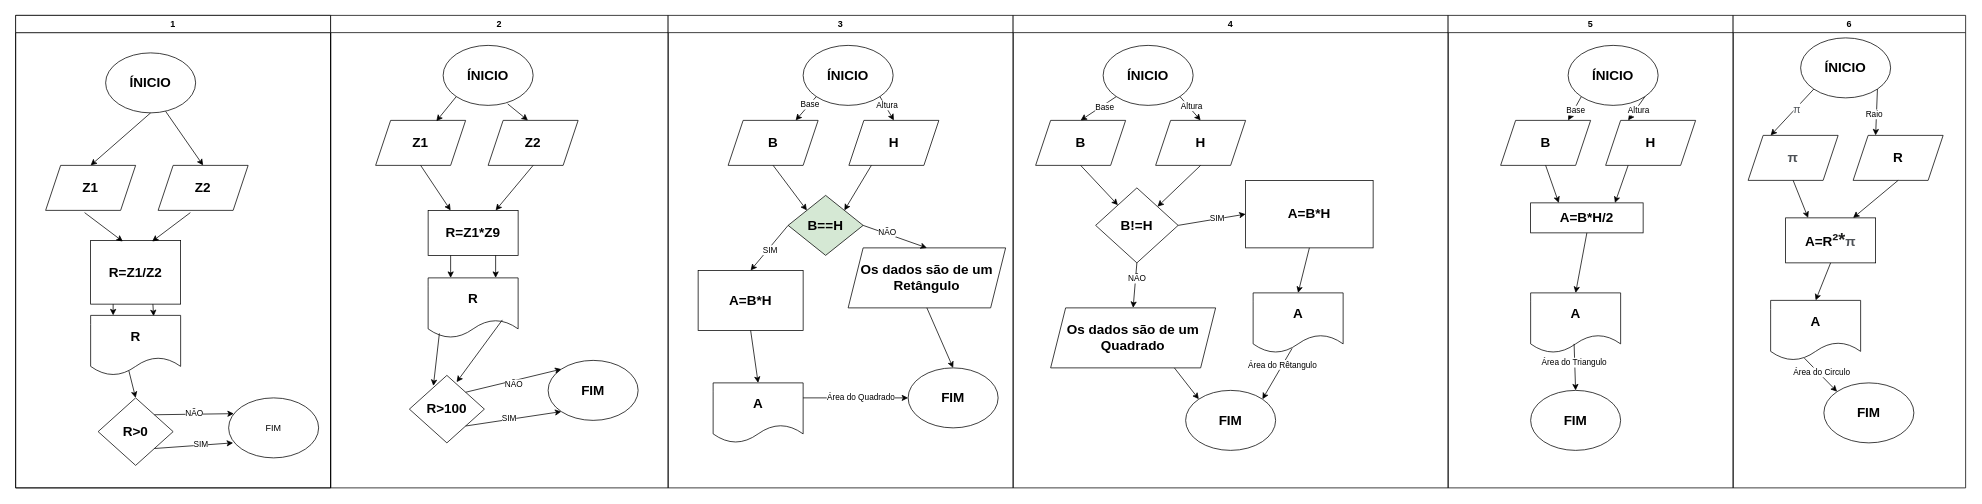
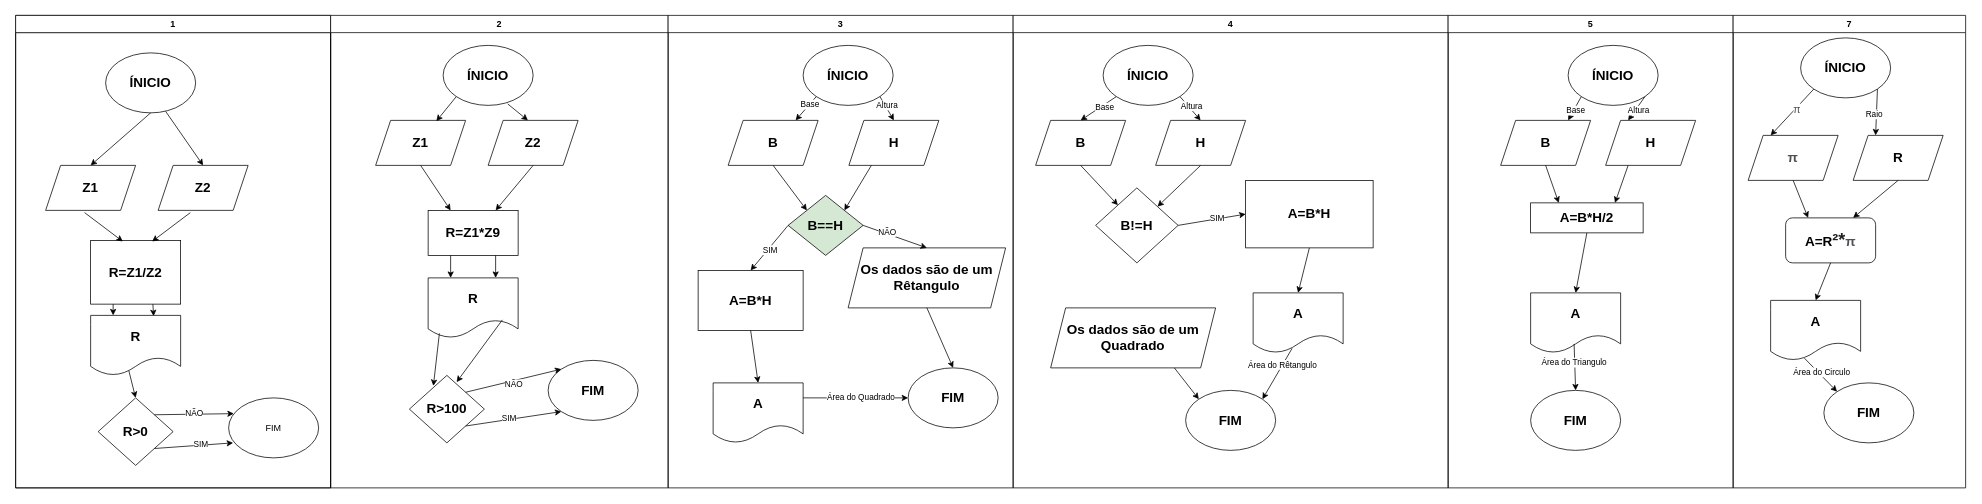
node "6": label "6" -> "7"
node "A=R²*π": shape rectangle -> rounded rectangle
node "Os dados são de um Retângulo": label "Os dados são de um Retângulo" -> "Os dados são de um Rêtangulo"
edge "B!=H" -> "Os dados são de um Quadrado": removed, label "NÃO"
